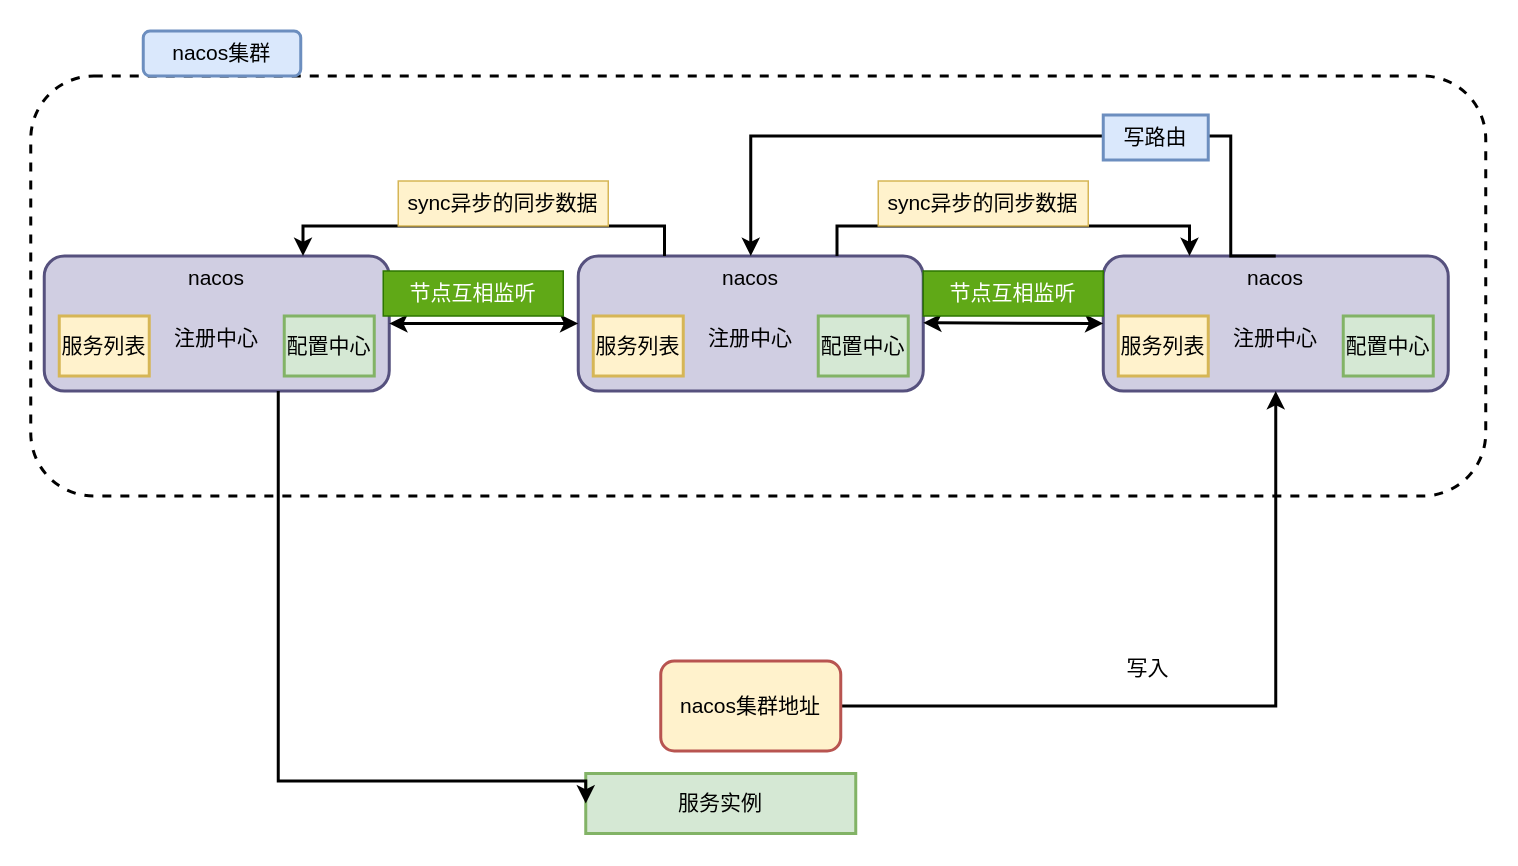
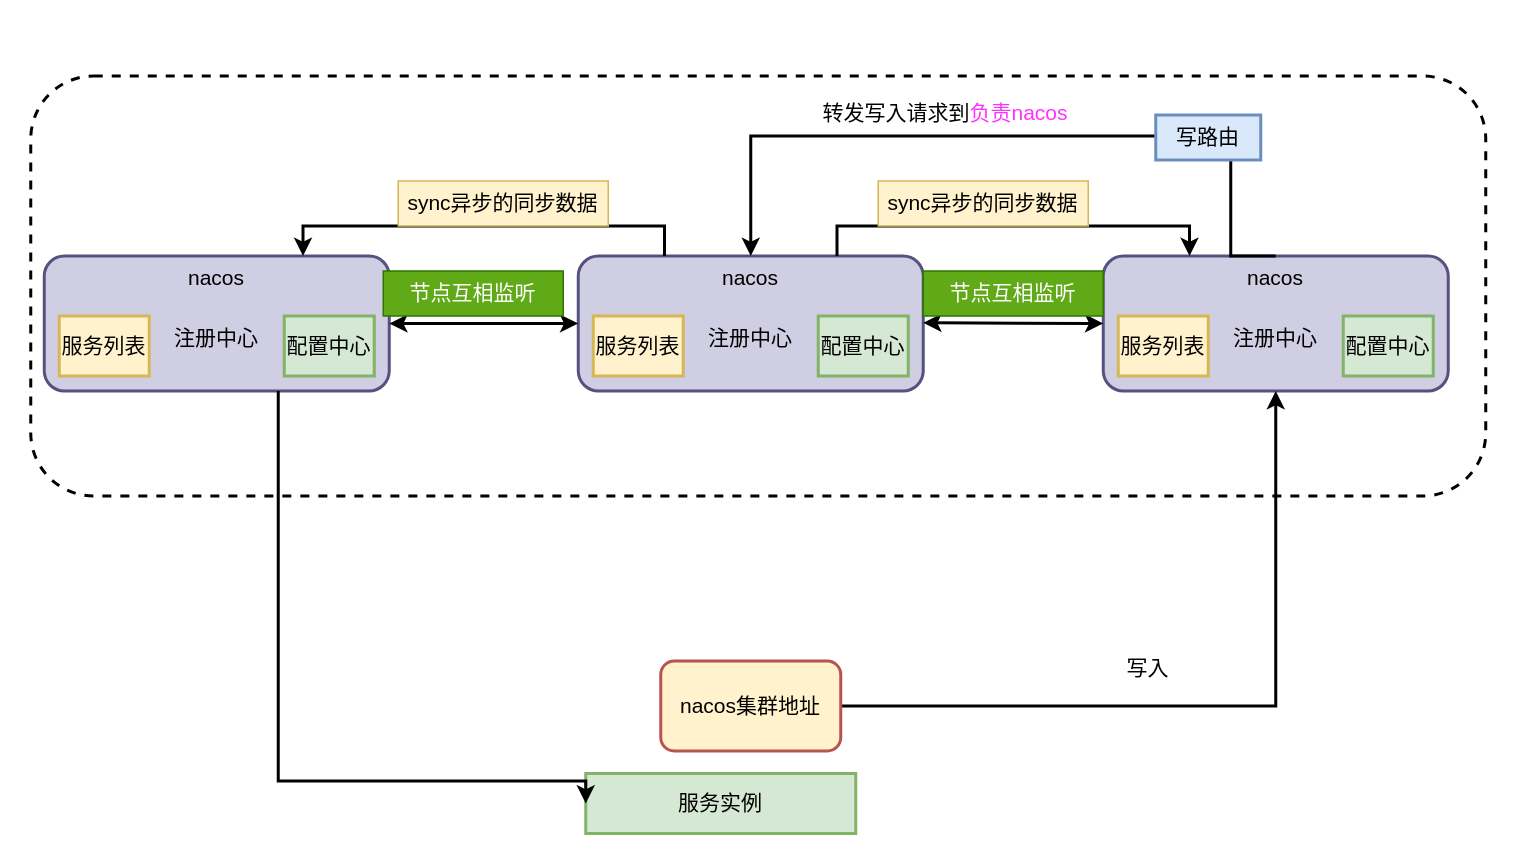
node "nacos集群": removed
node "转发写入请求到负责nacos": added
node "写路由": moved (1156, 137) -> (1208, 137)
